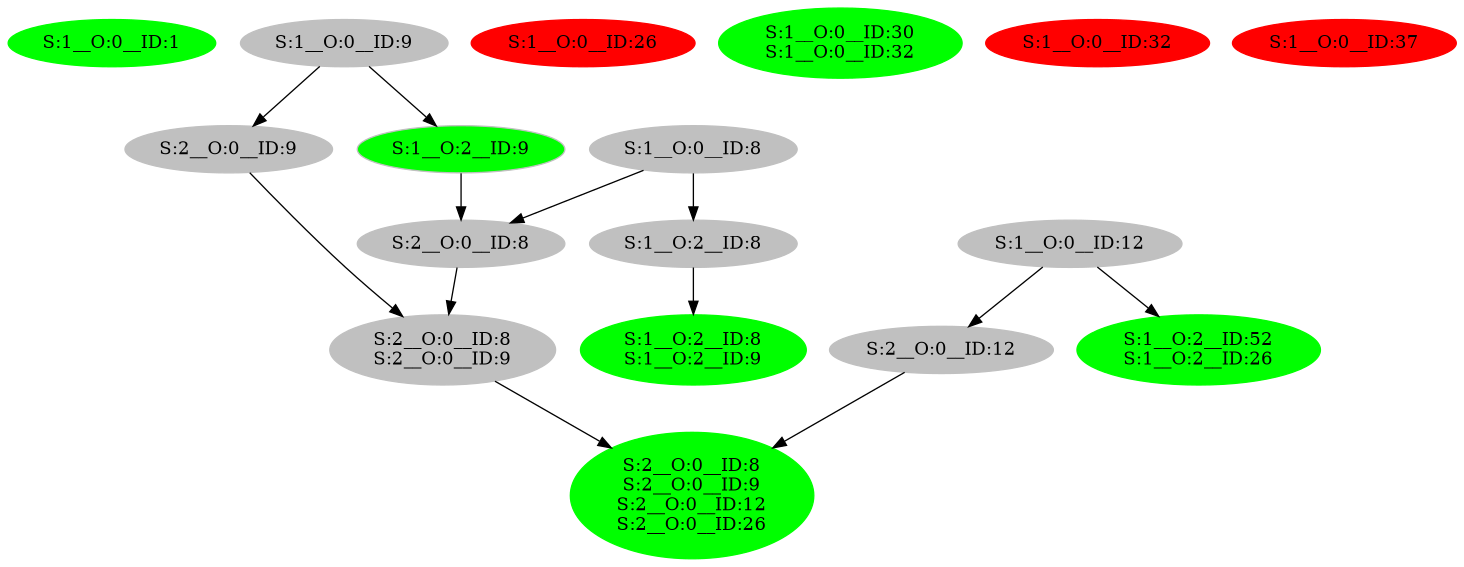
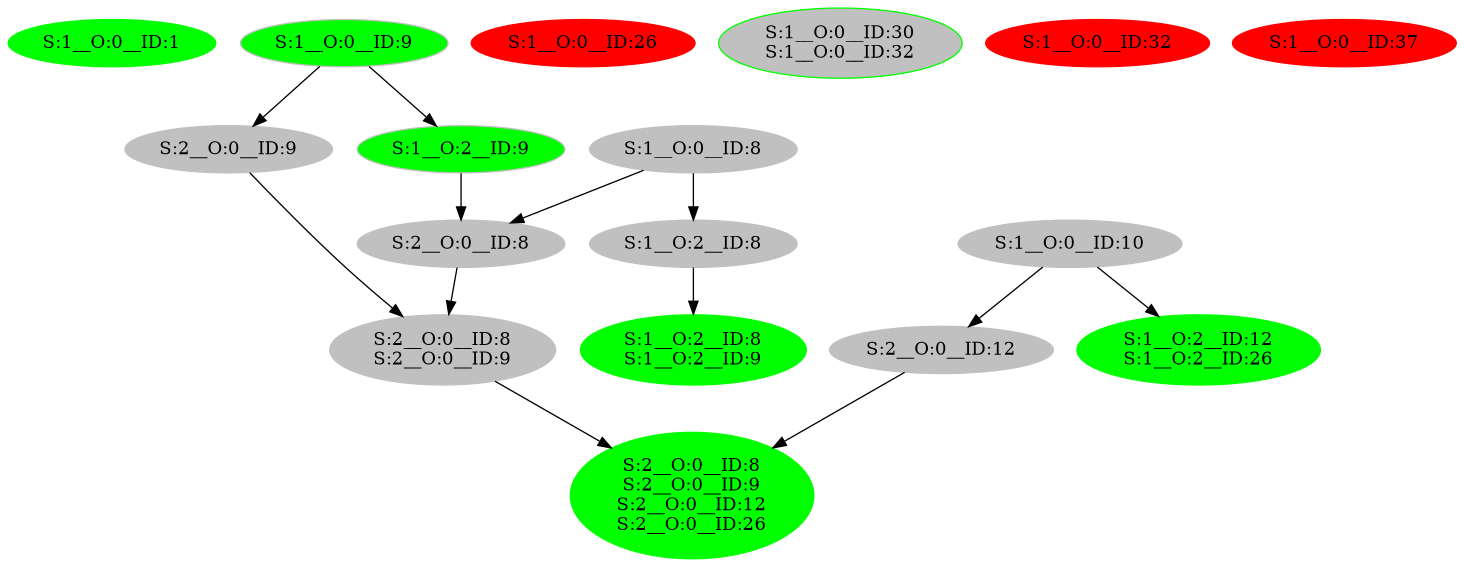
node "S:1__O:0__ID:9": fillcolor grey -> green
node "S:1__O:0__ID:30 S:1__O:0__ID:32": fillcolor green -> grey
node "S:1__O:0__ID:12": label "S:1__O:0__ID:12" -> "S:1__O:0__ID:10"
node "S:1__O:2__ID:52 S:1__O:2__ID:26": label "S:1__O:2__ID:52 S:1__O:2__ID:26" -> "S:1__O:2__ID:12 S:1__O:2__ID:26"
